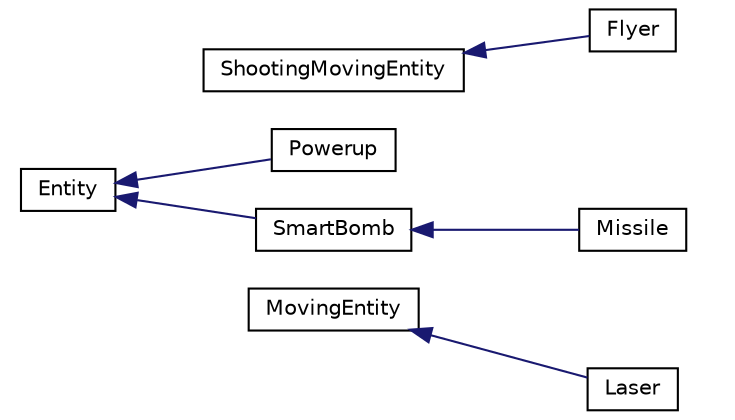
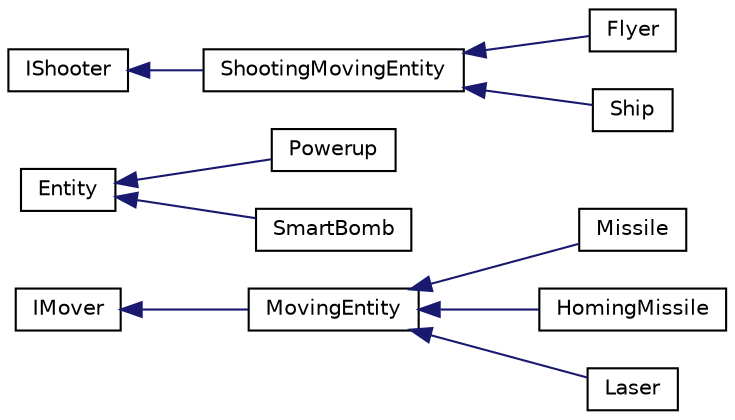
node "IShooter": added
node "Ship": added
edge "Missile" -> "SmartBomb": now "Missile" -> "MovingEntity"
node "IMover": added
node "HomingMissile": added
